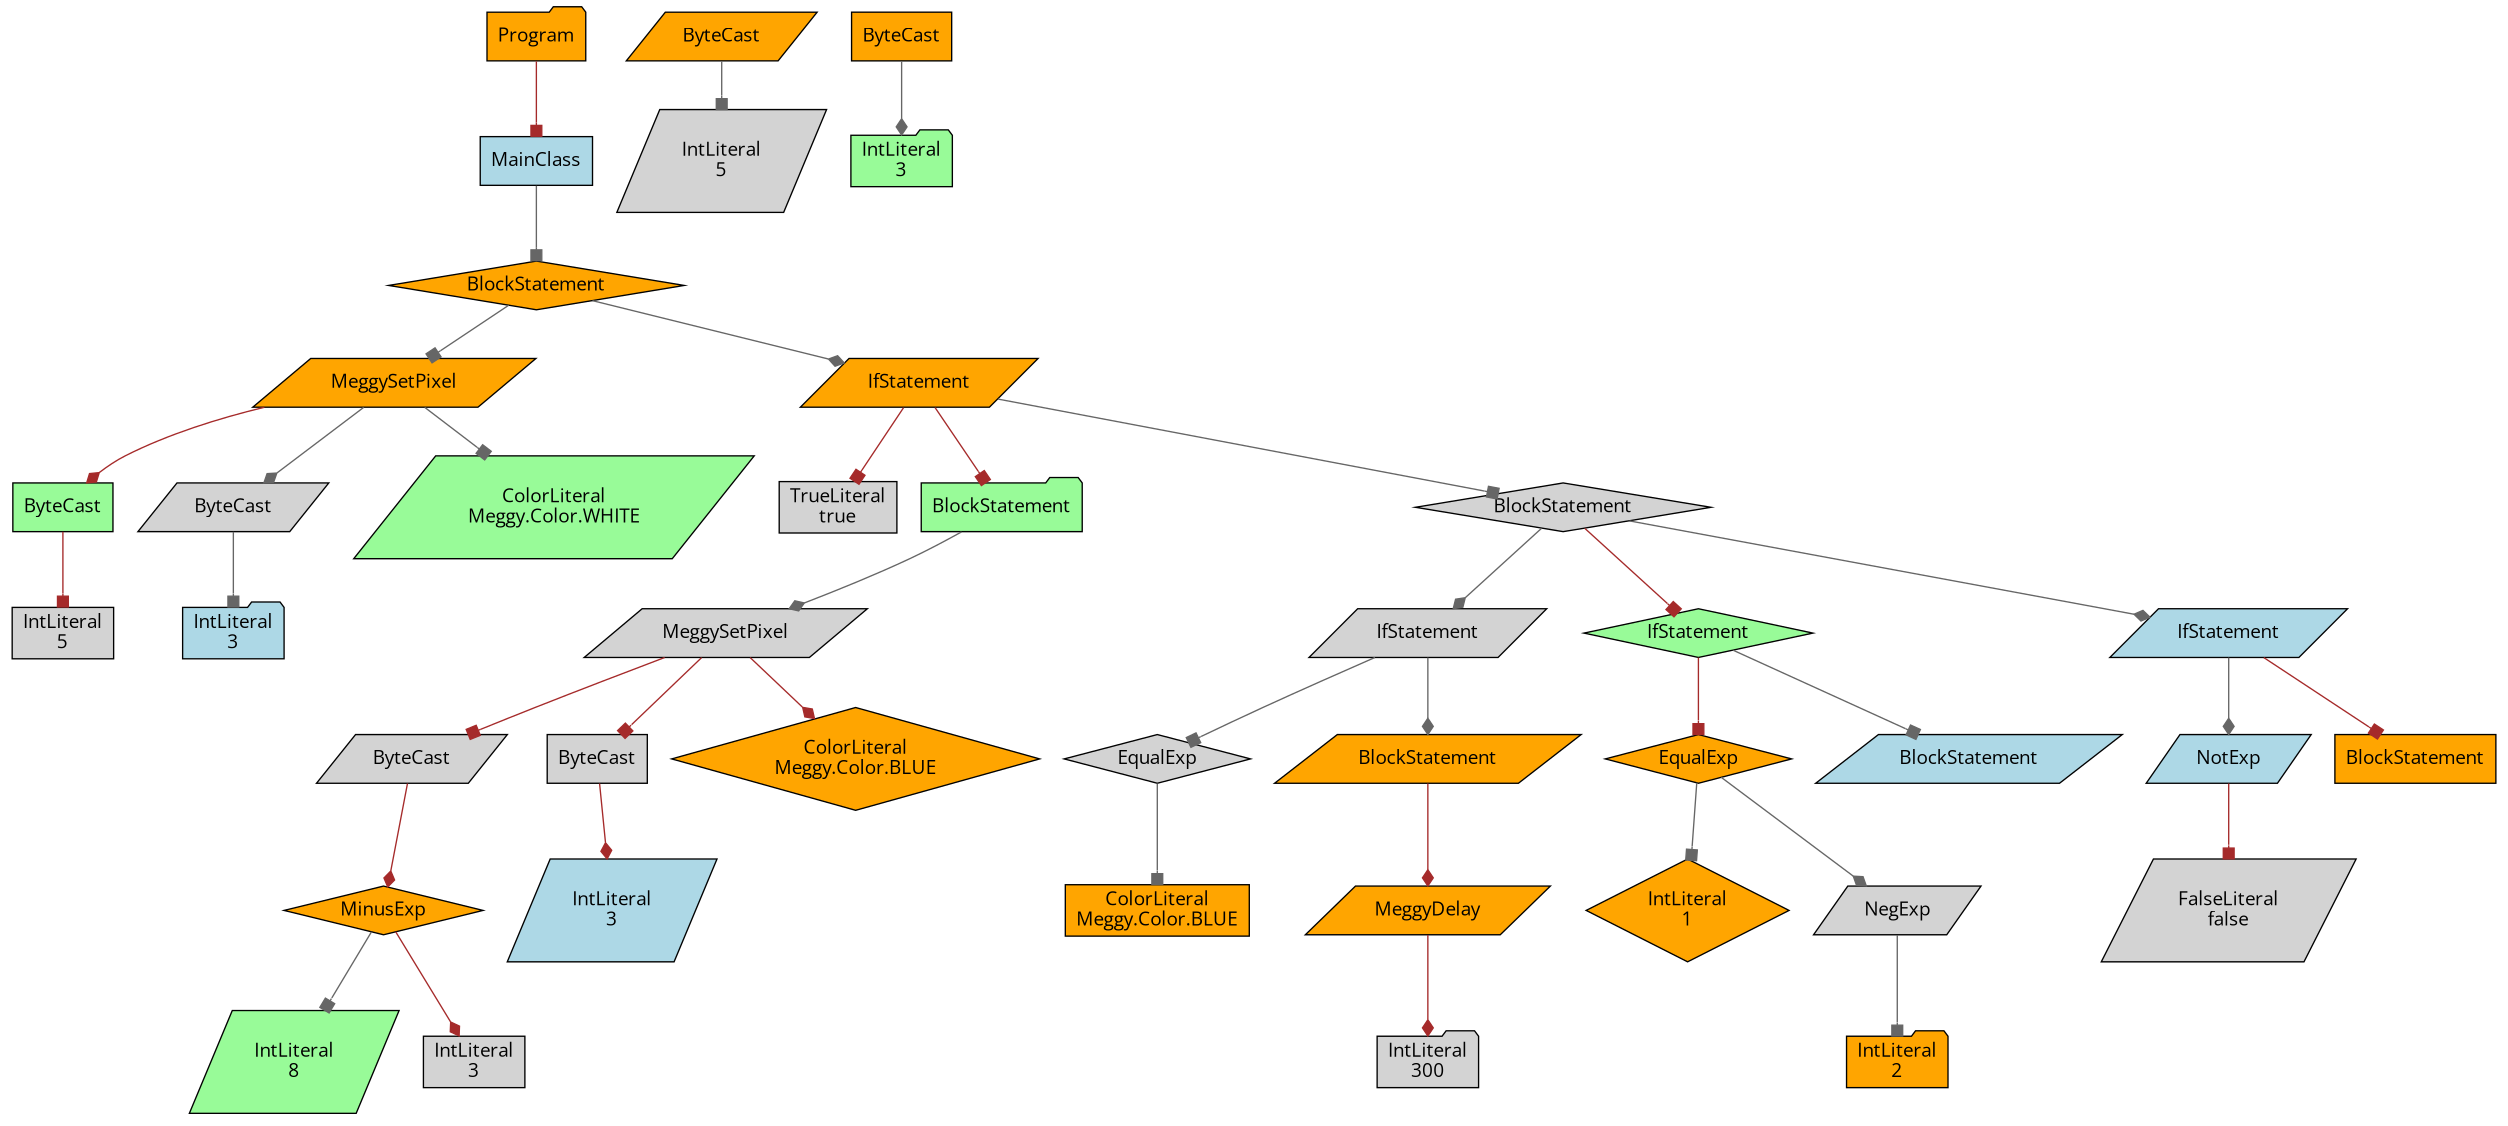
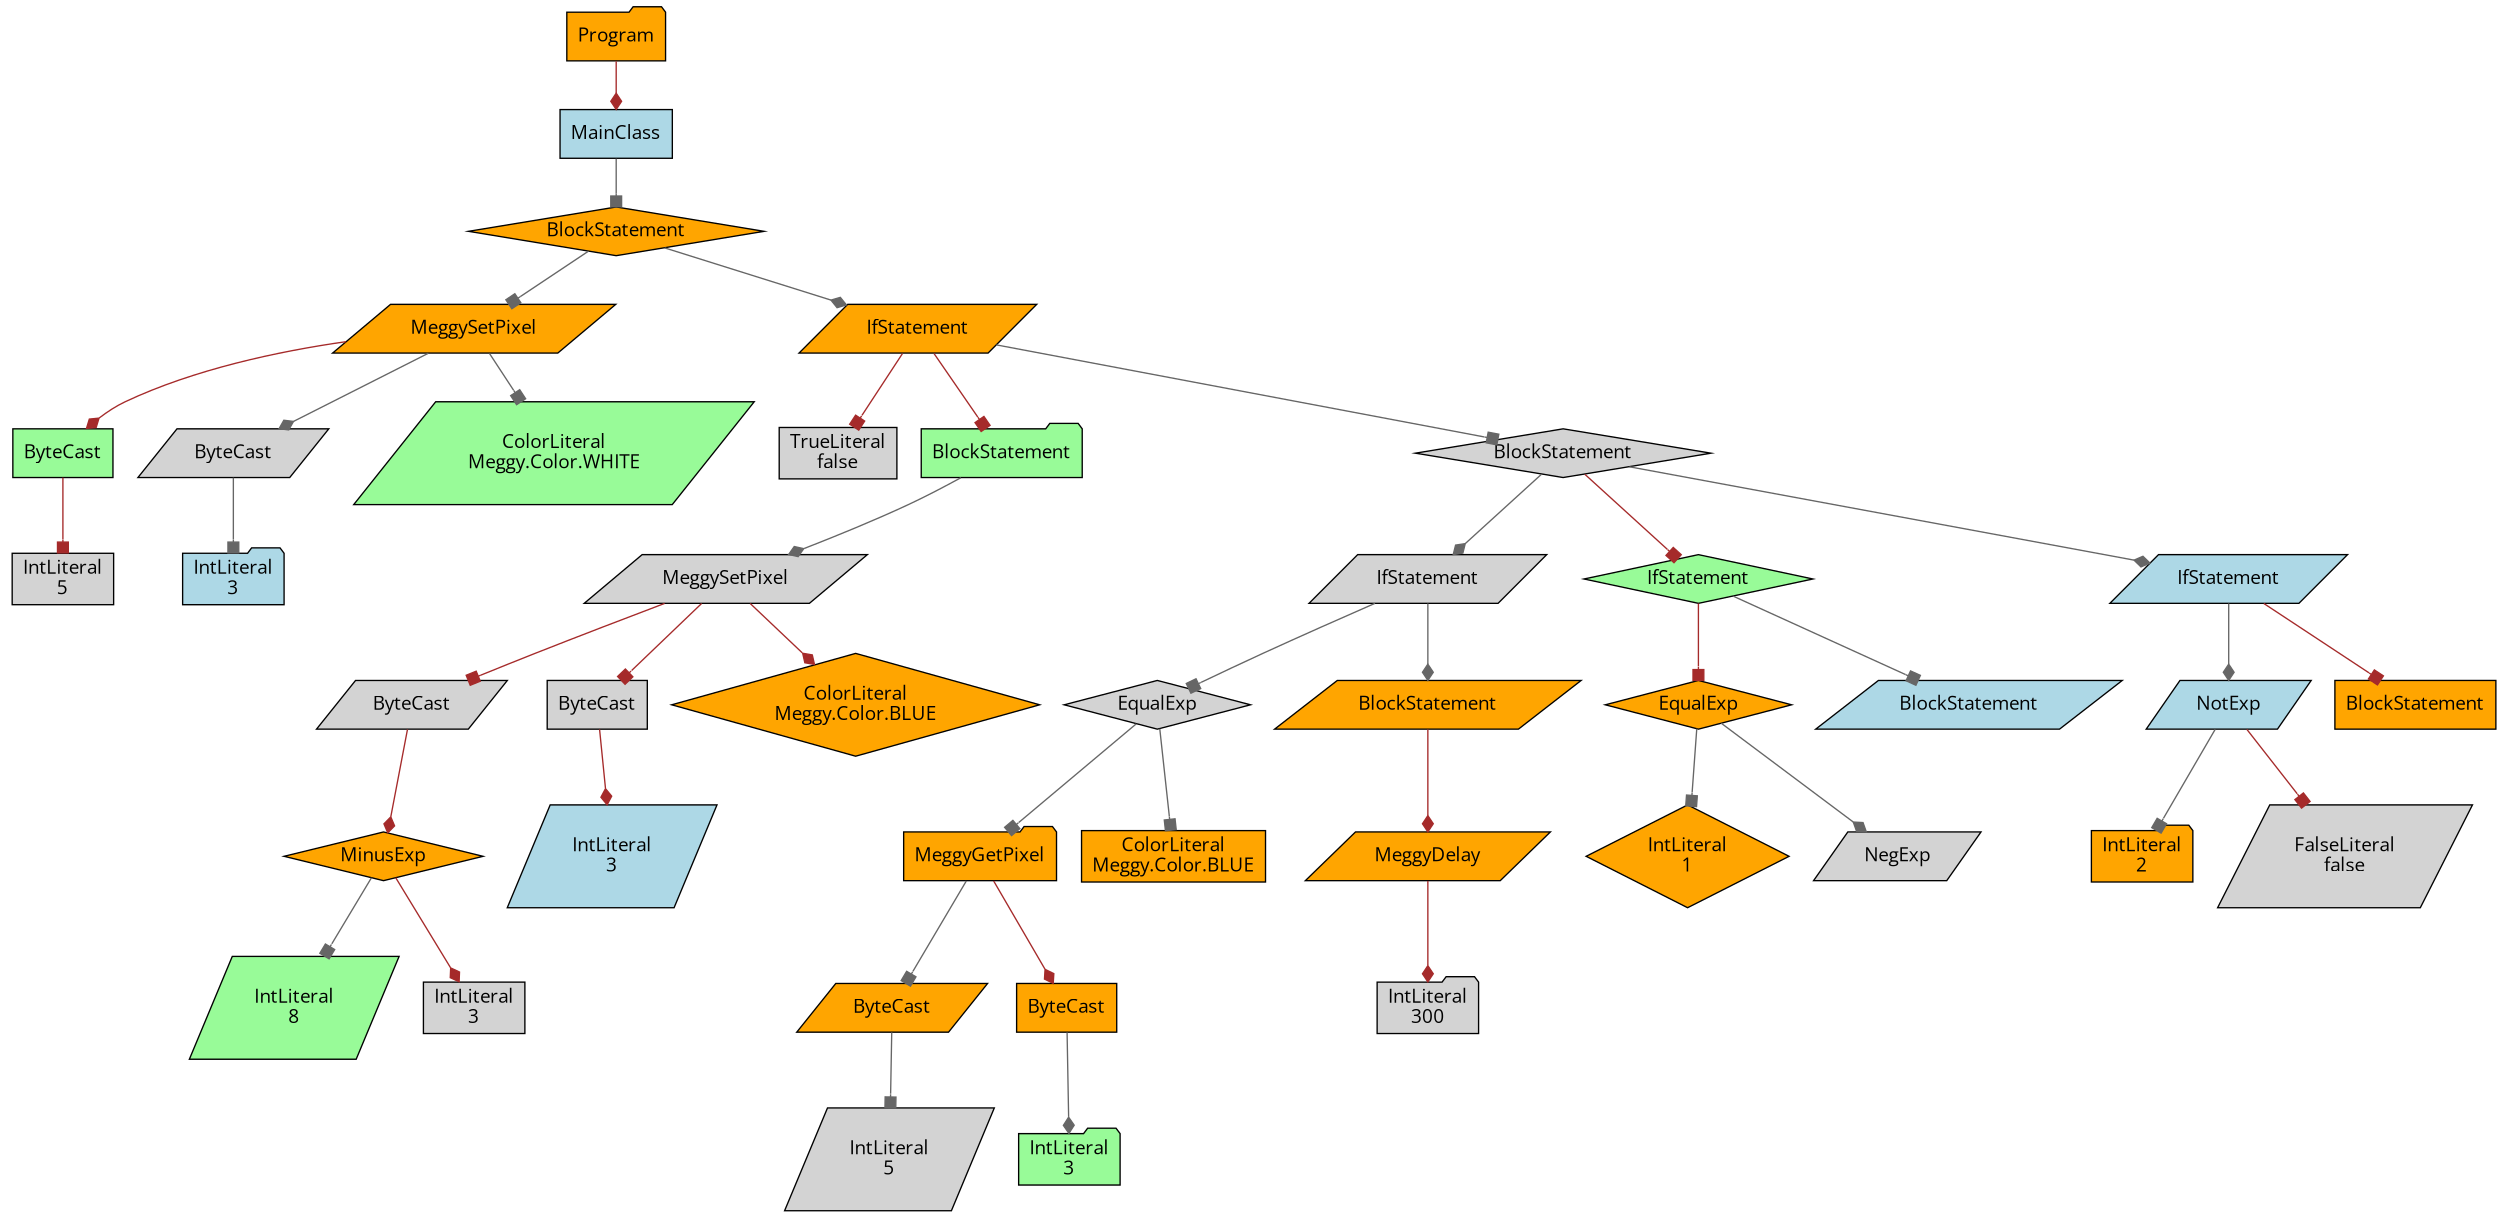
edge "Program" -> "MainClass": arrowhead box -> diamond
node "TrueLiteral true": label "TrueLiteral true" -> "TrueLiteral false"
node "MeggyGetPixel": added
edge "NegExp" -> "IntLiteral 2": now "NotExp" -> "IntLiteral 2"
